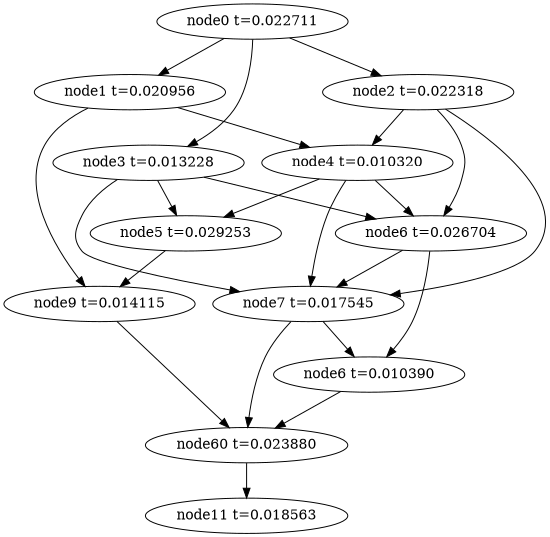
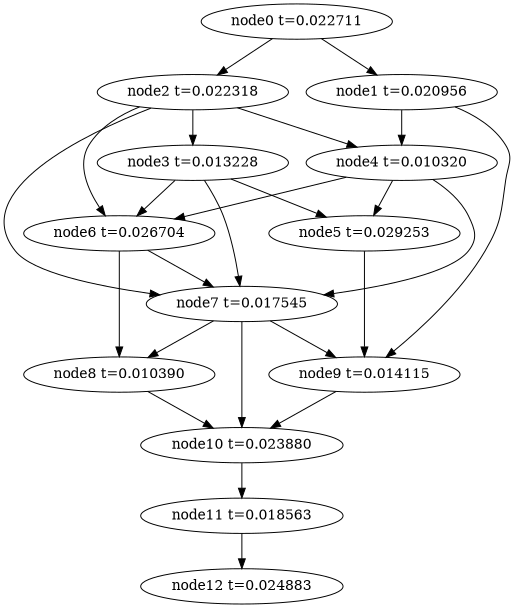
edge "node0 t=0.022711" -> "node3 t=0.013228": now "node2 t=0.022318" -> "node3 t=0.013228"
edge "node7 t=0.017545" -> "node9 t=0.014115": added
node "node6 t=0.010390": label "node6 t=0.010390" -> "node8 t=0.010390"
node "node60 t=0.023880": label "node60 t=0.023880" -> "node10 t=0.023880"
node "node12 t=0.024883": added
